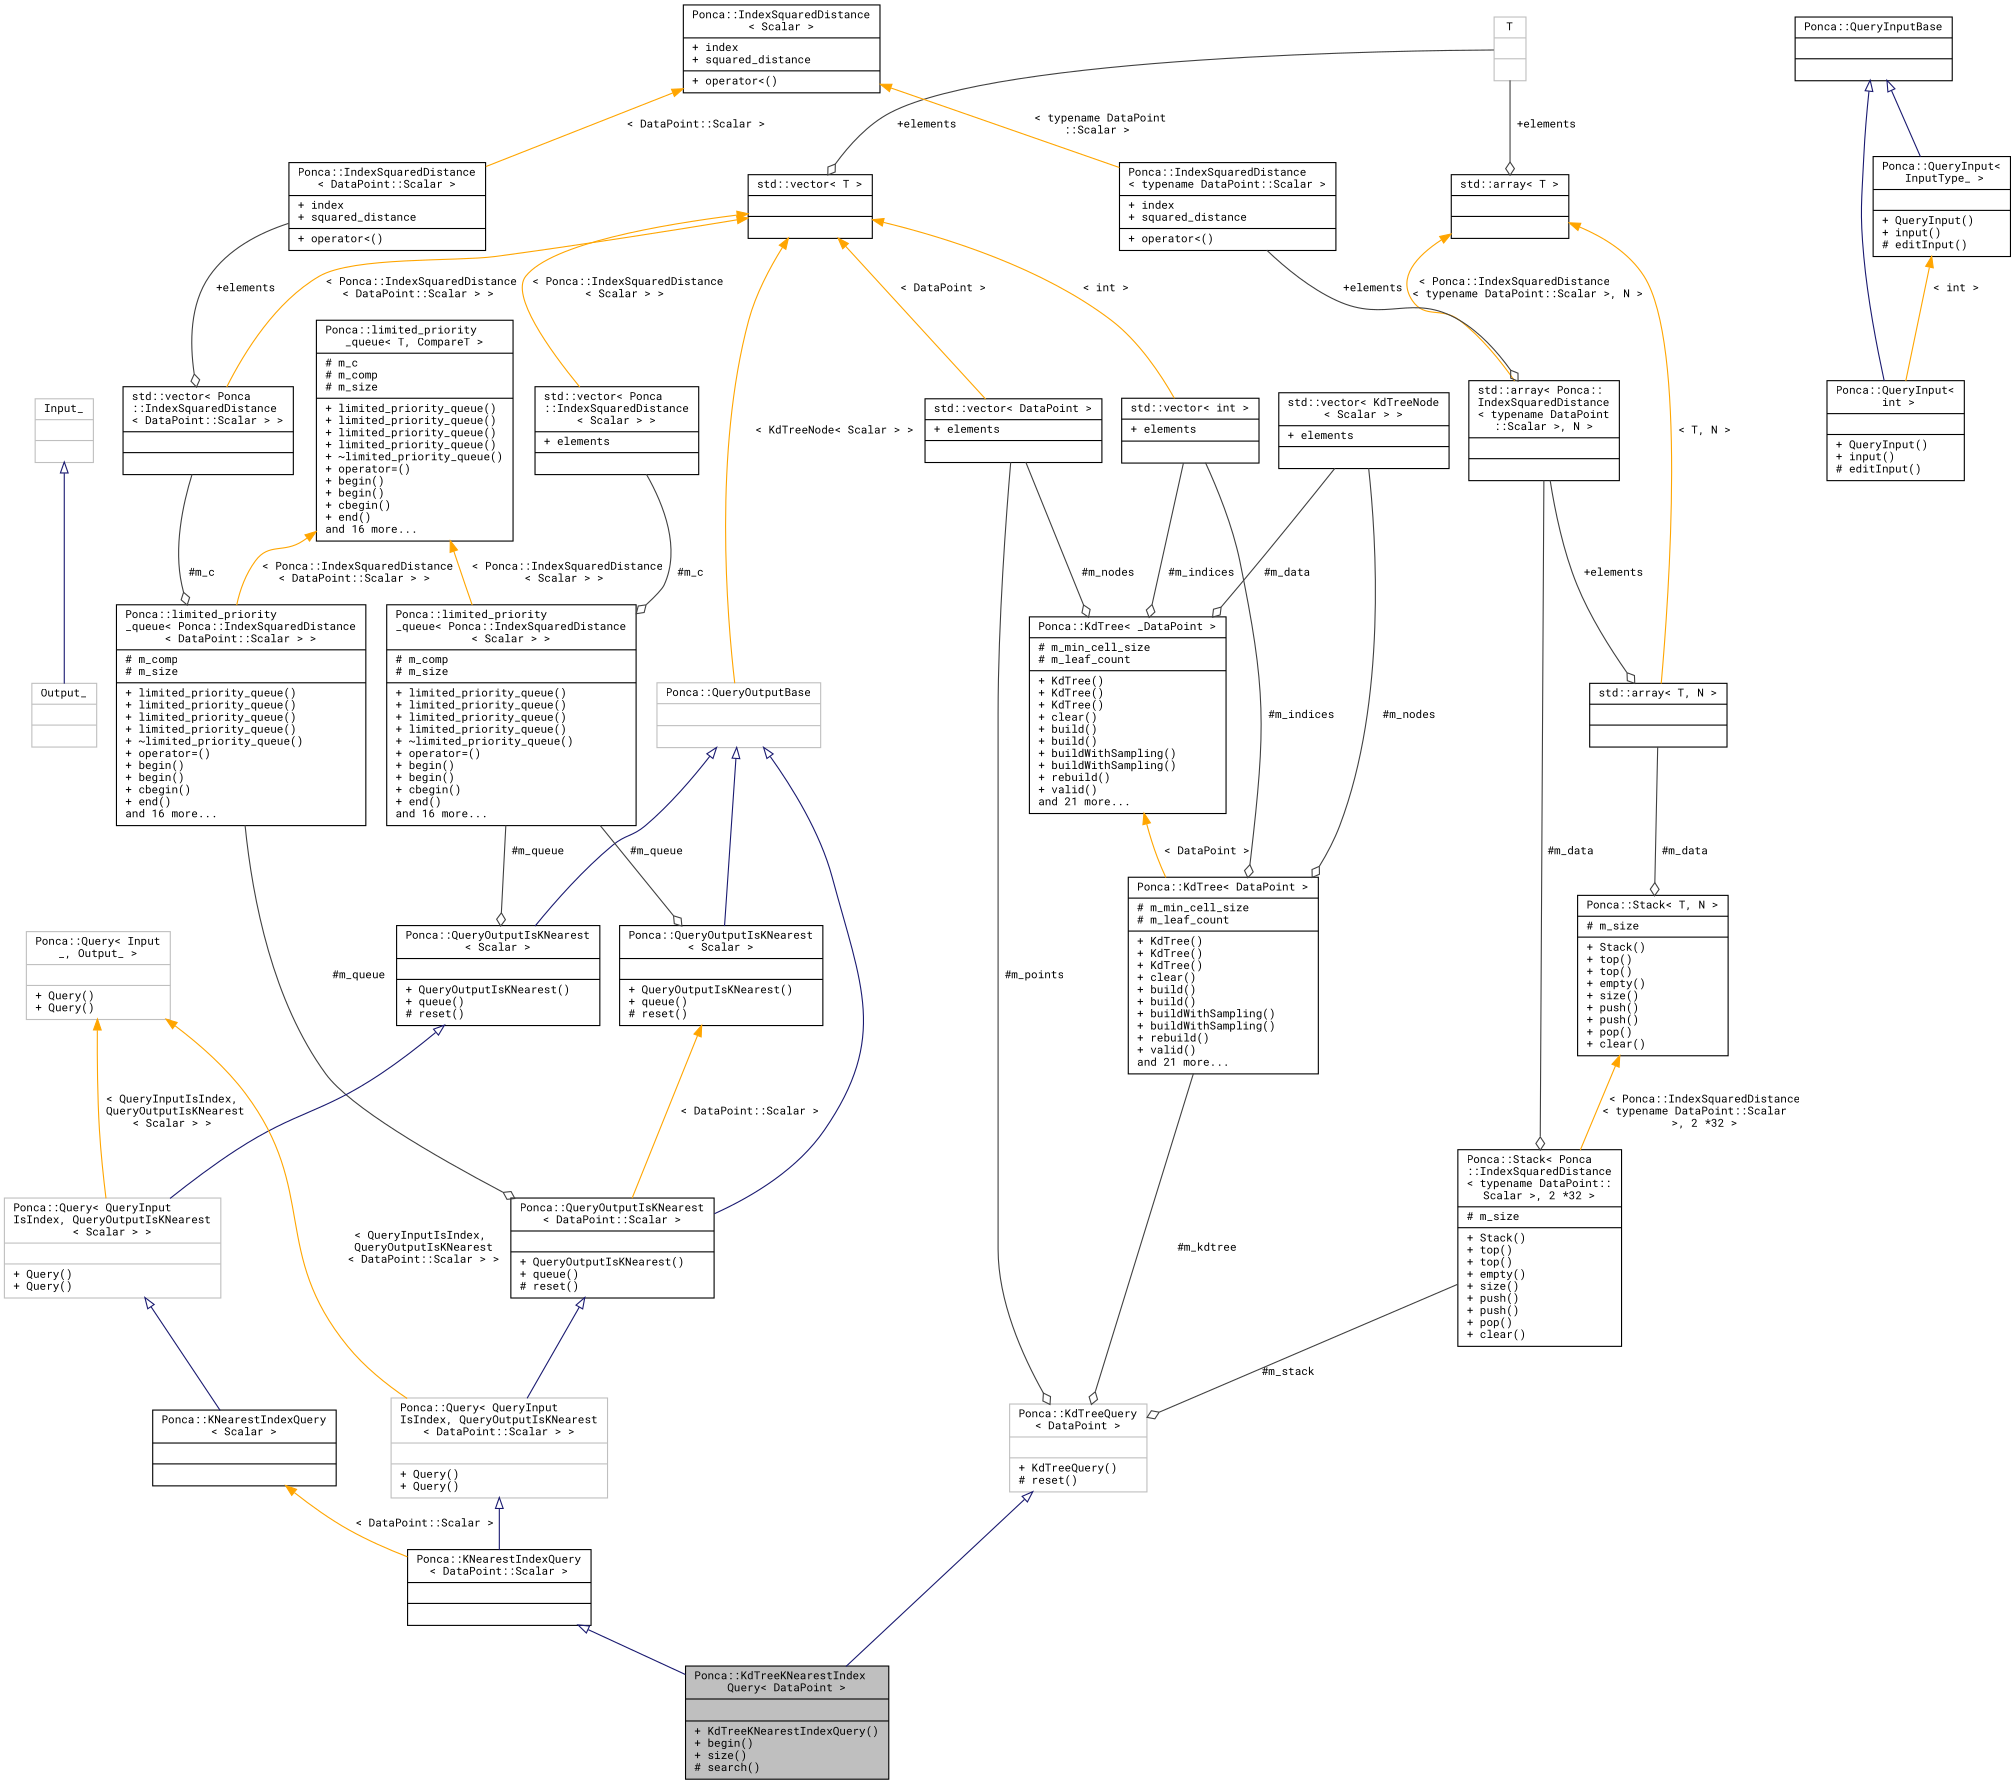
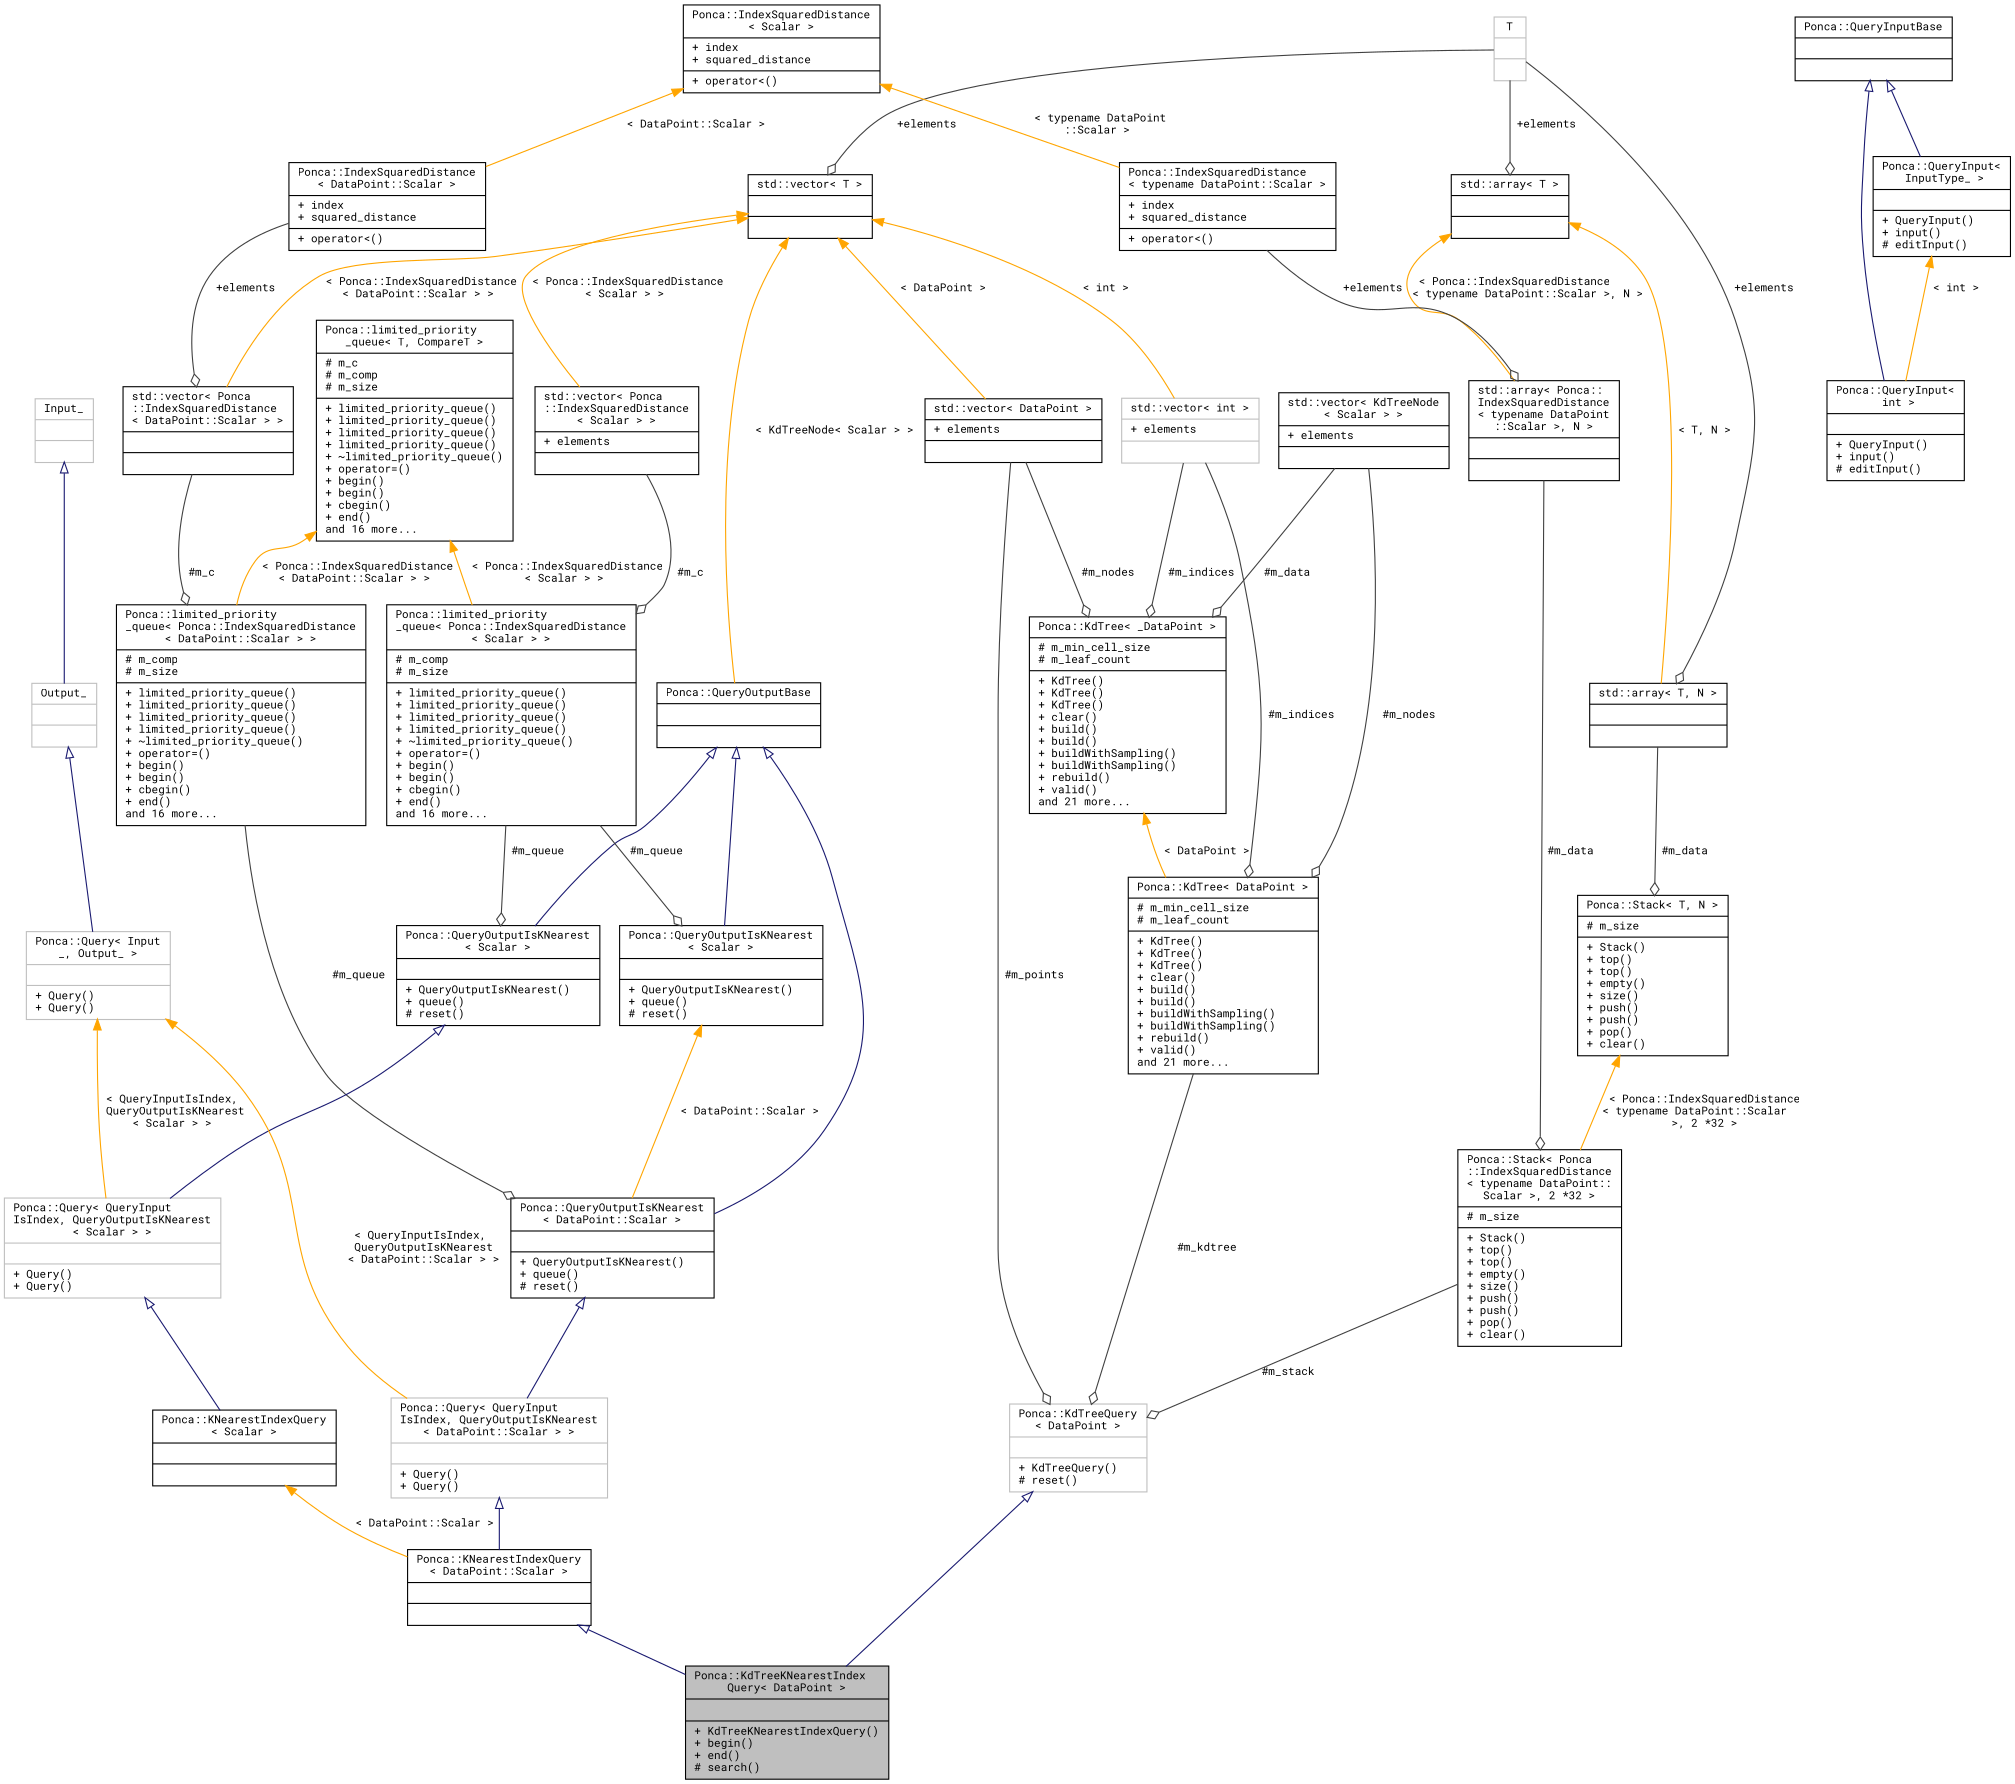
node "std::vector< int >": color black -> grey75
edge "std::array< Ponca::" -> "std::array< T, N >": now "T" -> "std::array< T, N >"
node "Ponca::QueryOutputBase": color grey75 -> black
edge "Ponca::Query< Input" -> "Output_": added
node "Ponca::KdTreeKNearestIndex": text "+ size()" -> "+ end()"
